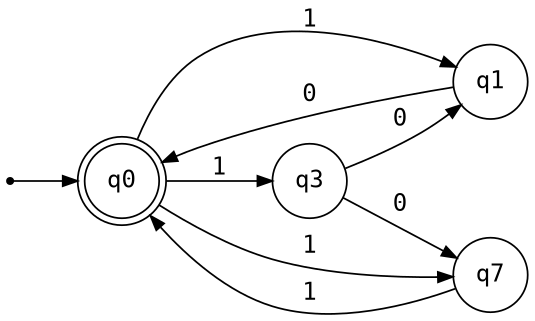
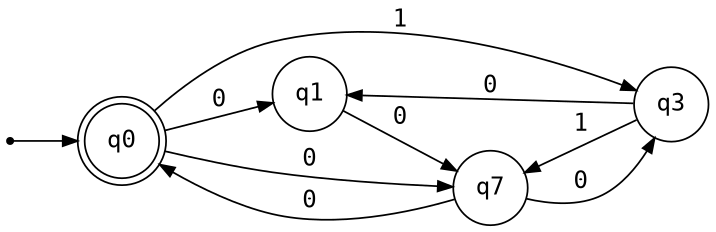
edge "q0" -> "q1": label " 1 " -> " 0 "
edge "q1" -> "q0": now "q1" -> "q7"
edge "q7" -> "q3": added, label "0"
edge "q3" -> "q7": label " 0 " -> " 1 "
edge "q0" -> "q7": label " 1 " -> " 0 "
edge "q7" -> "q0": label " 1 " -> " 0 "
